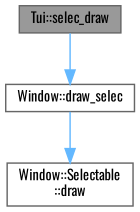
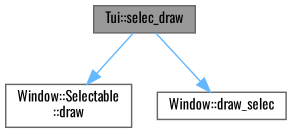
edge "Window::draw_selec" -> "Window::Selectable ::draw": now "Tui::selec_draw" -> "Window::Selectable ::draw"
